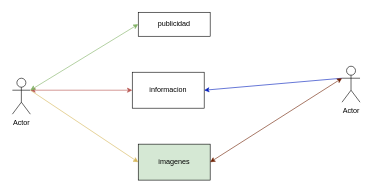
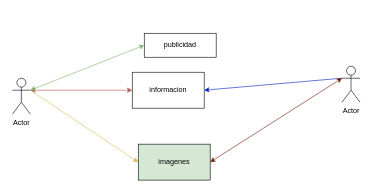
node "publicidad": moved (174, 24) -> (180, 45)
